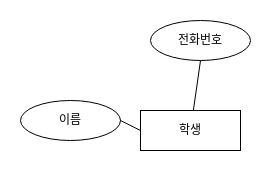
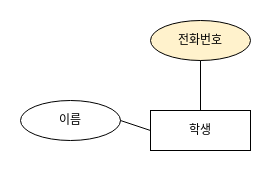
node "전화번호": fillcolor #ffffff -> #fff2cc
node "학생": moved (191, 131) -> (201, 131)
